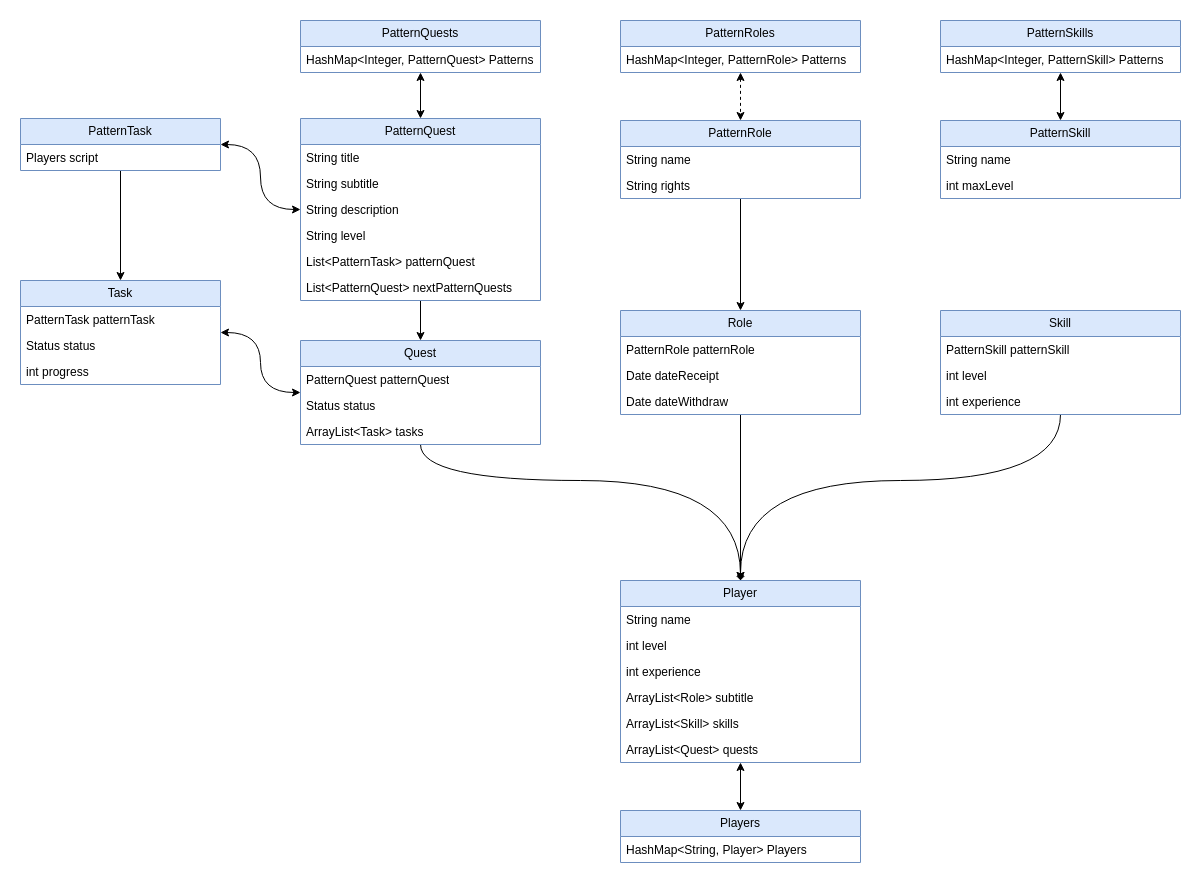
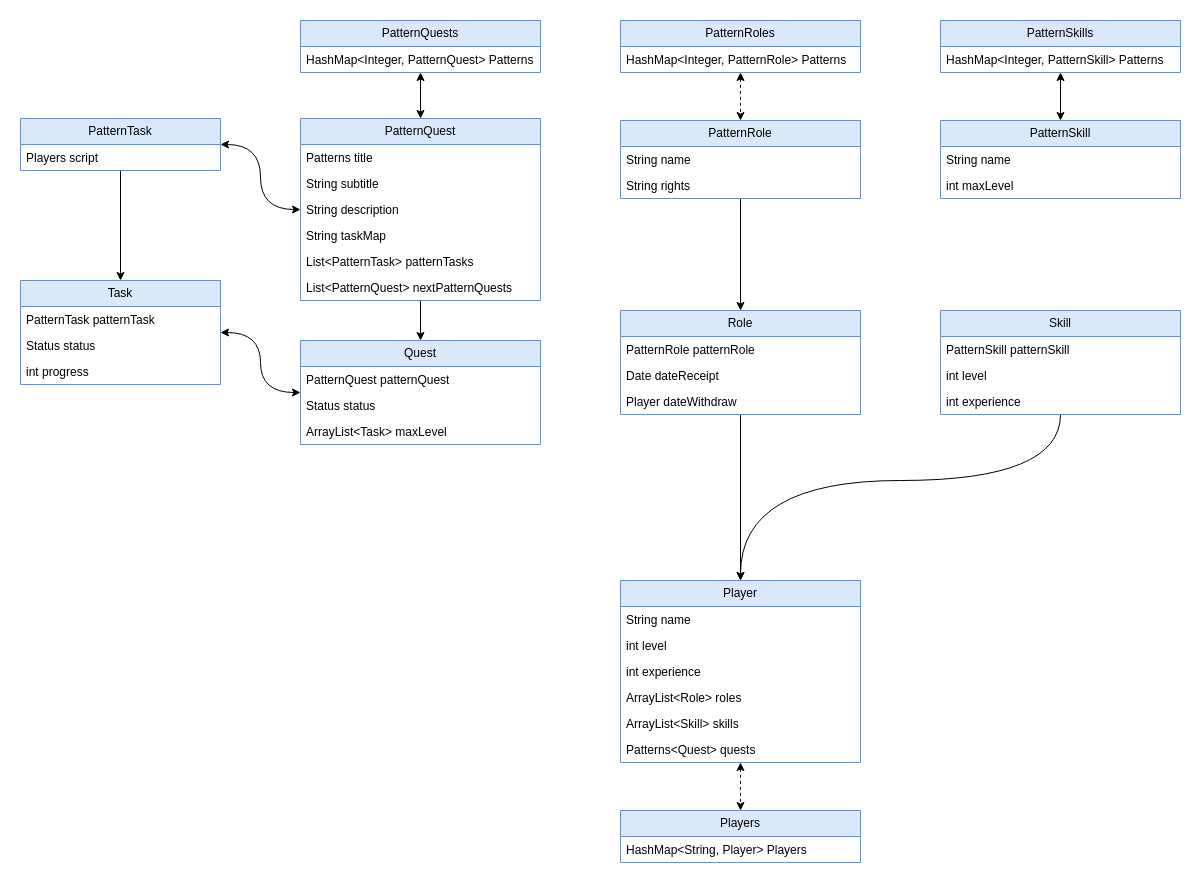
node "String title": label "String title" -> "Patterns title"
node "String level": label "String level" -> "String taskMap"
node "List<PatternTask> patternQuest": label "List<PatternTask> patternQuest" -> "List<PatternTask> patternTasks"
node "Date dateWithdraw": label "Date dateWithdraw" -> "Player dateWithdraw"
node "ArrayList<Task> tasks": label "ArrayList<Task> tasks" -> "ArrayList<Task> maxLevel"
edge "Quest" -> "Player": removed
edge "Skill" -> "Player": arrowhead diamond -> classic
node "ArrayList<Role> subtitle": label "ArrayList<Role> subtitle" -> "ArrayList<Role> roles"
node "ArrayList<Quest> quests": label "ArrayList<Quest> quests" -> "Patterns<Quest> quests"
edge "Player" -- "Players": style solid -> dashed
